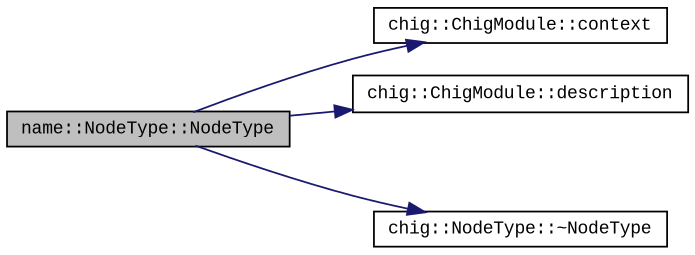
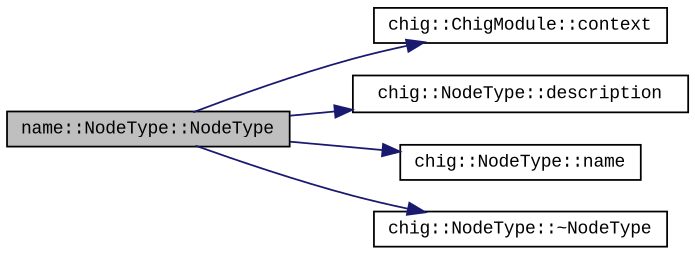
node "chig::ChigModule::description": label "chig::ChigModule::description" -> "chig::NodeType::description"
node "chig::NodeType::name": added
